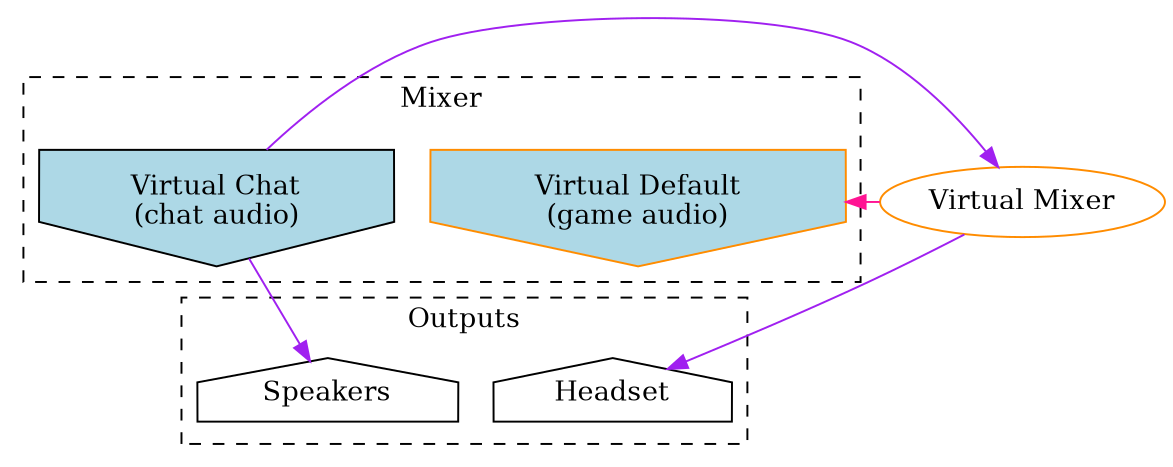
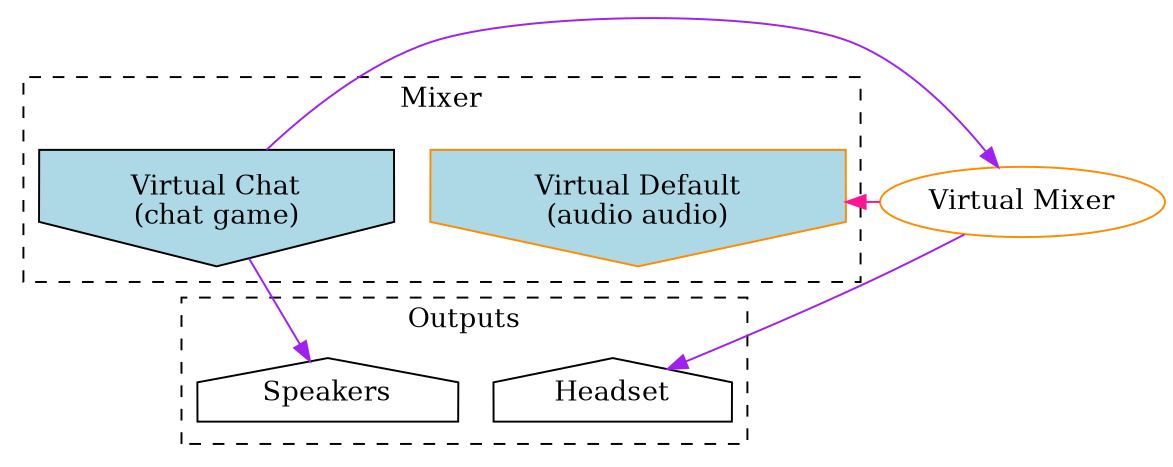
node "Virtual Chat (chat audio)": label "Virtual Chat (chat audio)" -> "Virtual Chat (chat game)"
node "Virtual Default (game audio)": label "Virtual Default (game audio)" -> "Virtual Default (audio audio)"
